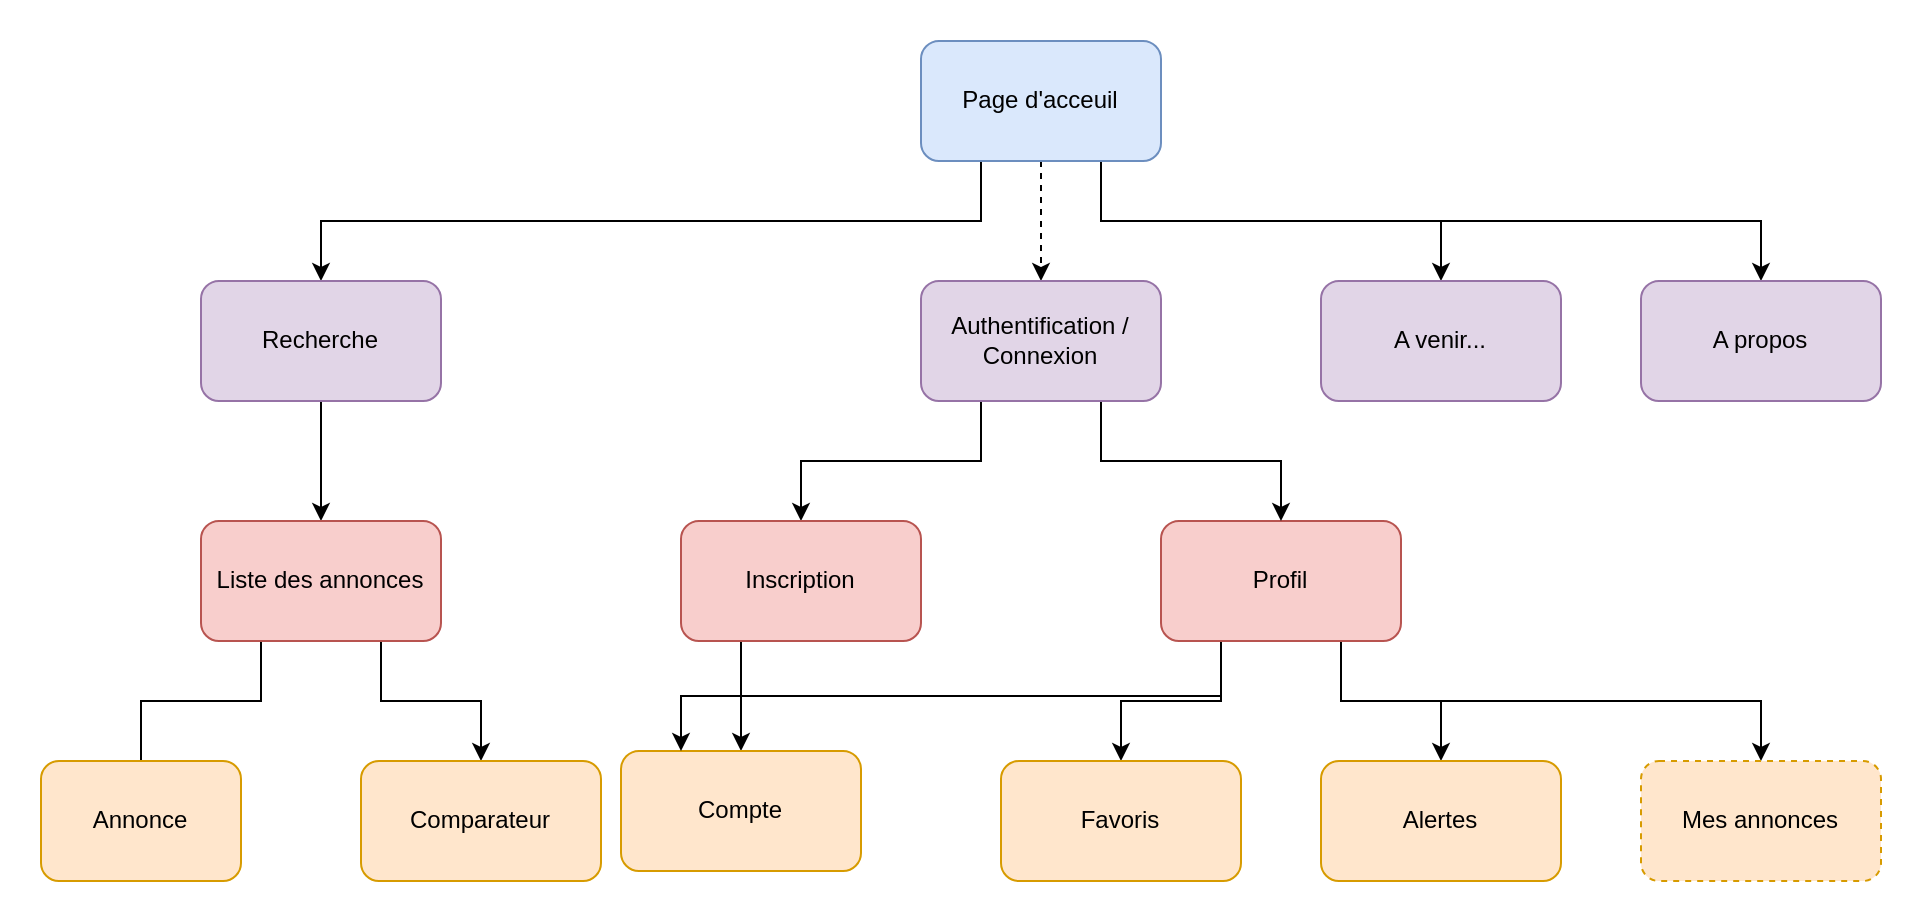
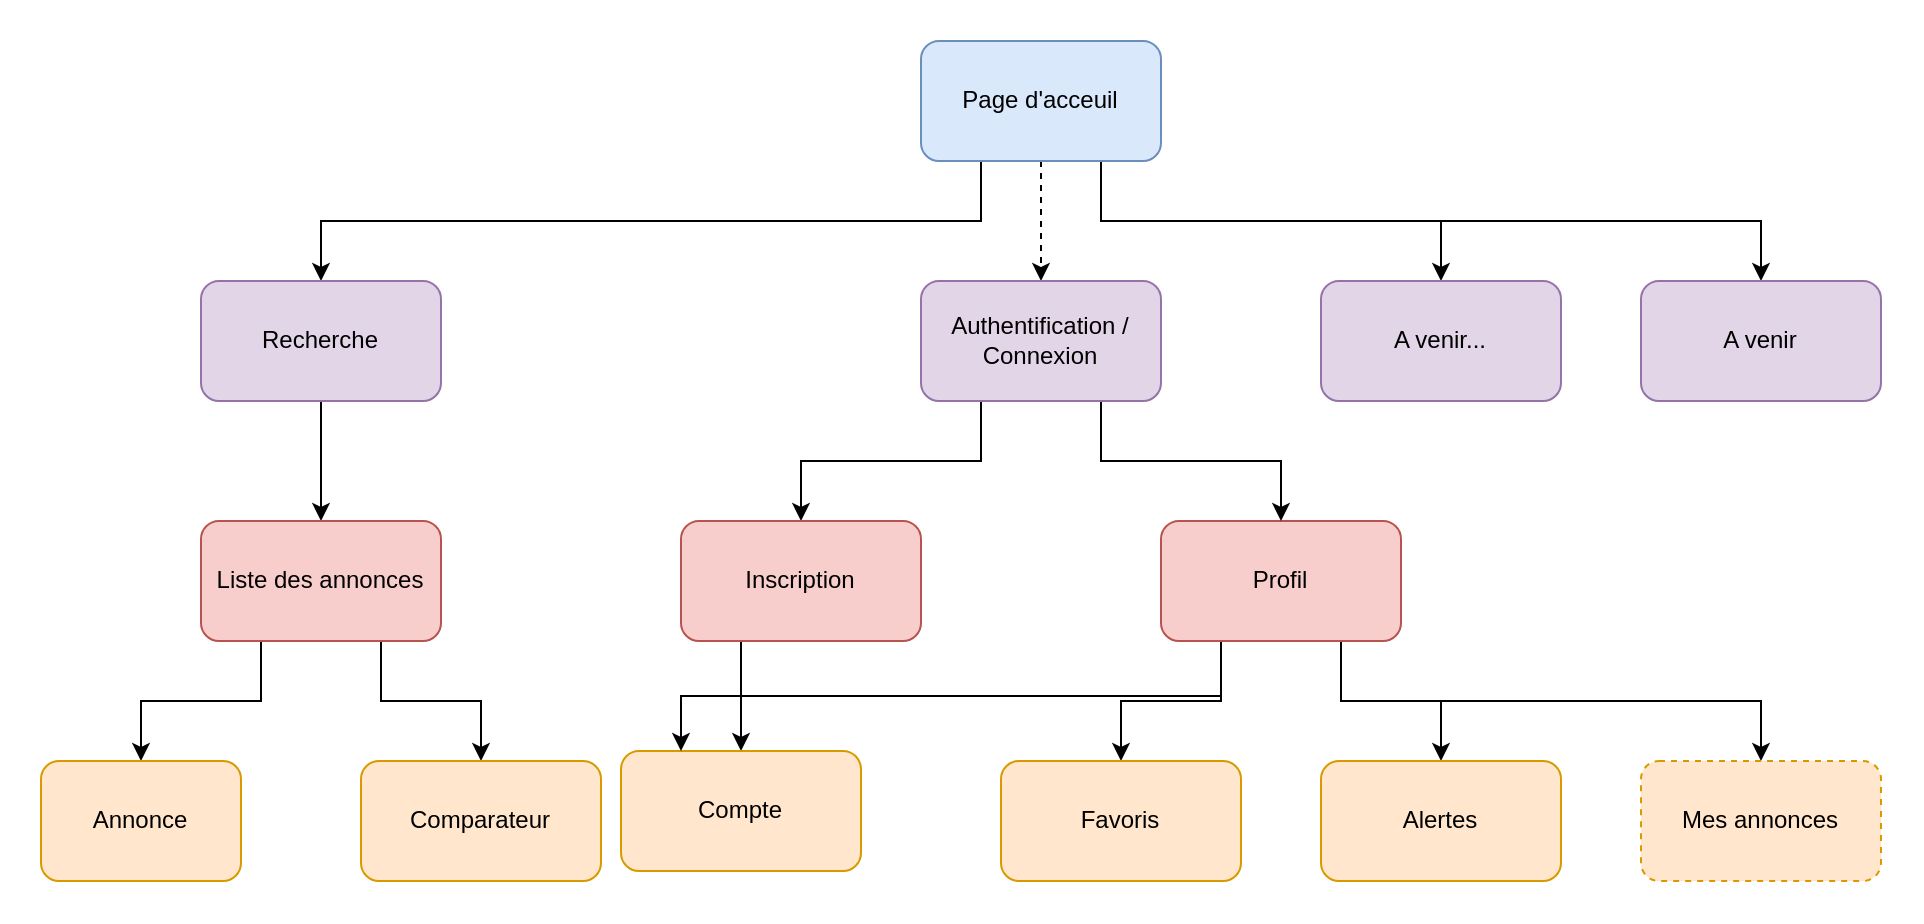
node "A propos": label "A propos" -> "A venir"
edge "Liste des annonces" -- "Annonce": arrowhead none -> classic
